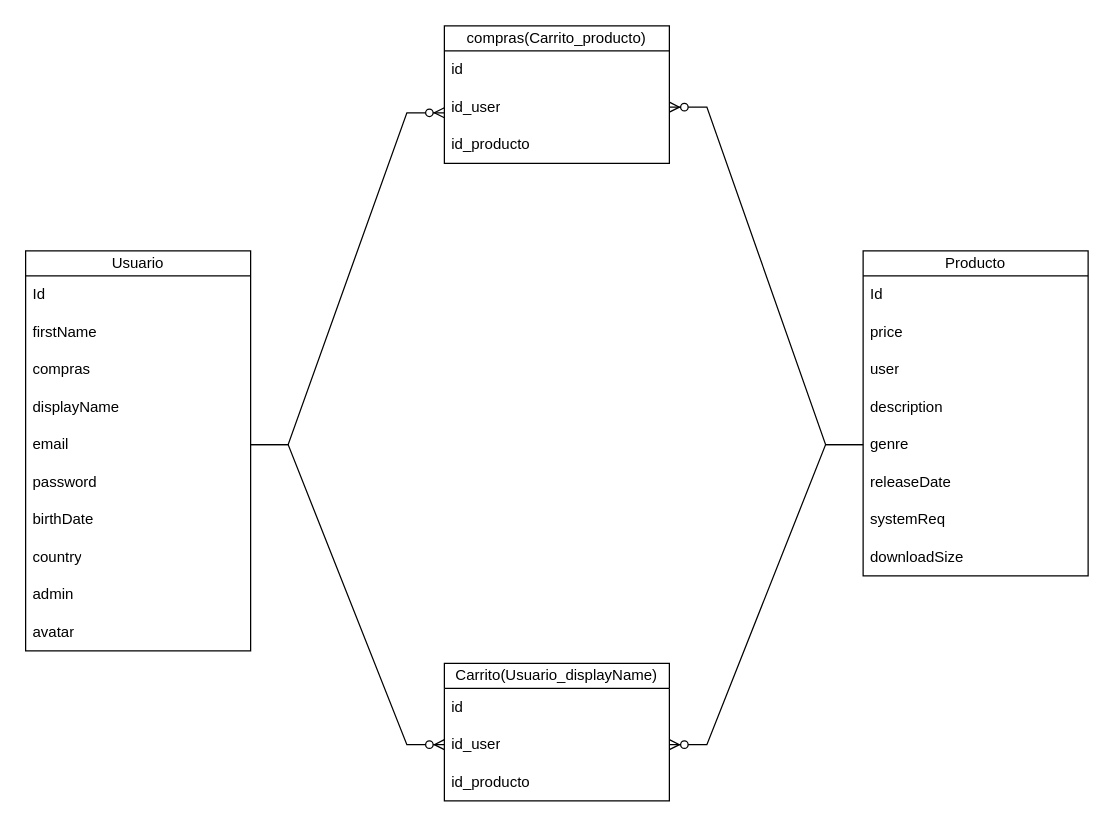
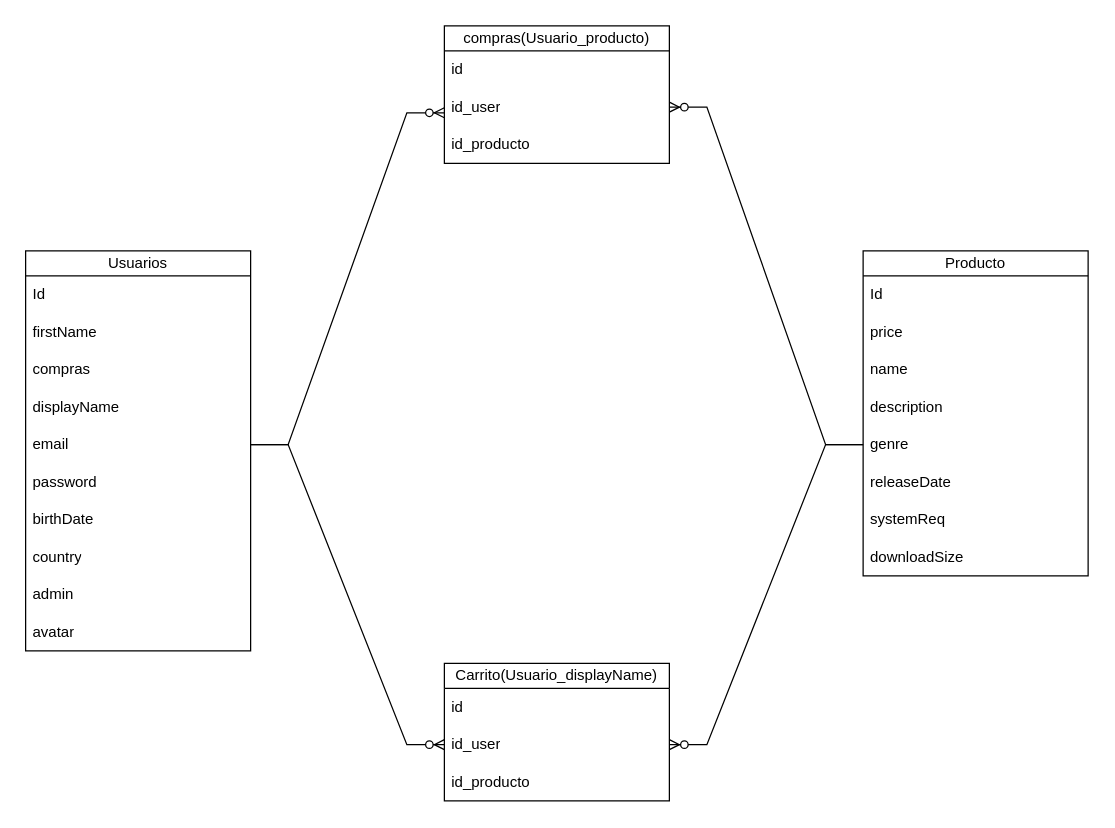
node "compras(Carrito_producto)": label "compras(Carrito_producto)" -> "compras(Usuario_producto)"
node "Usuario": label "Usuario" -> "Usuarios"
node "user": label "user" -> "name"
